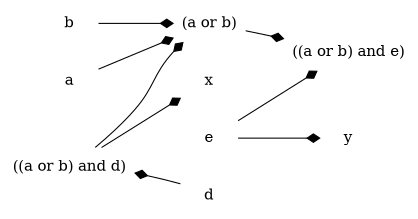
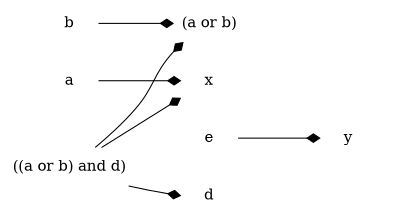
node "((a or b) and e)": removed
edge "a" -> "(a or b)": now "a" -> "x"
edge "d" -> "((a or b) and d)": reversed
